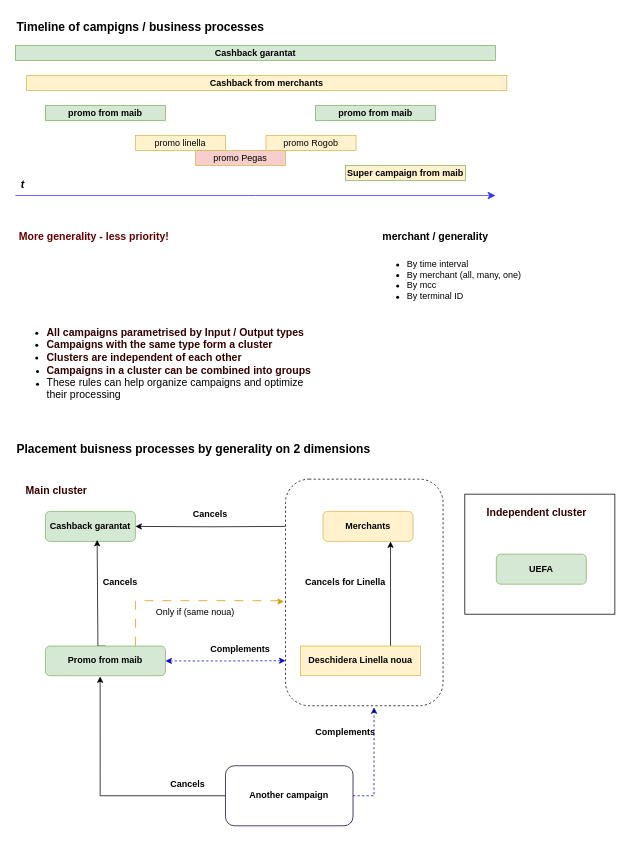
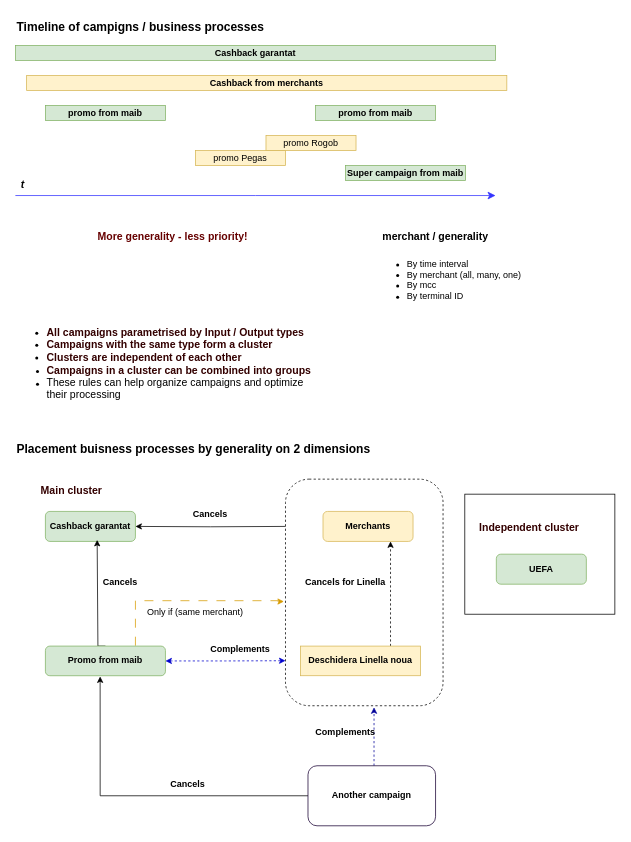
node "promo linella": removed
node "promo Pegas": fillcolor #f8cecc -> #fff2cc
node "Super campaign from maib": fillcolor #fff2cc -> #d5e8d4
node "More generality - less priority!": moved (94, 237) -> (173, 237)
node "Main cluster": moved (57, 490) -> (72, 490)
node "Independent cluster": moved (537, 513) -> (529, 528)
edge "Deschidera Linella noua" -> "Merchants": style solid -> dashed
node "Only if (same noua)": label "Only if (same noua)" -> "Only if (same merchant)"
node "Another campaign": moved (289, 795) -> (372, 795)
